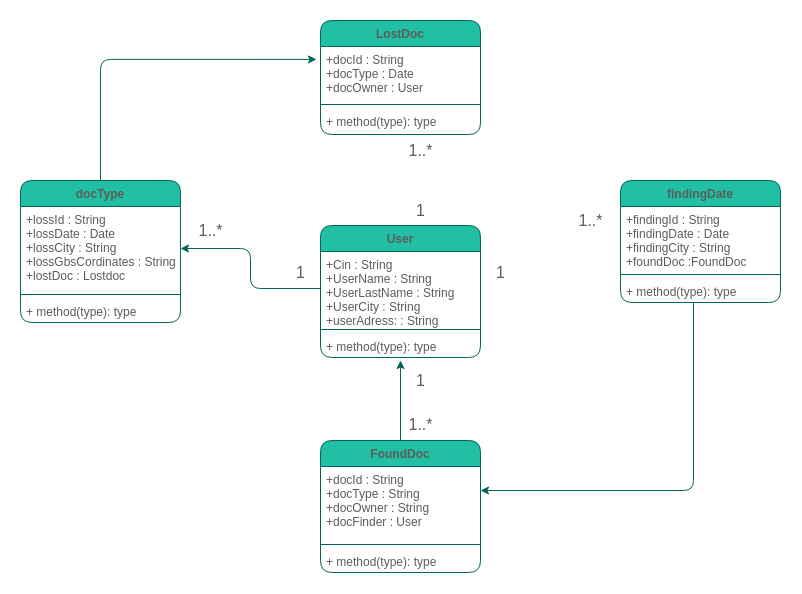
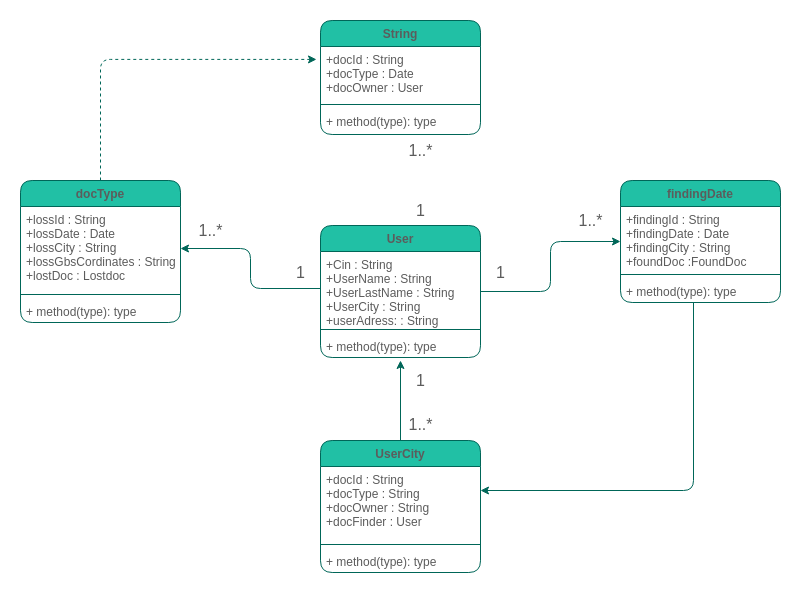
node "LostDoc": label "LostDoc" -> "String"
edge "docType" -> "+docId : String +docType : Date +docOwner : User": style solid -> dashed
edge "User" -> "findingDate": added
node "FoundDoc": label "FoundDoc" -> "UserCity"
